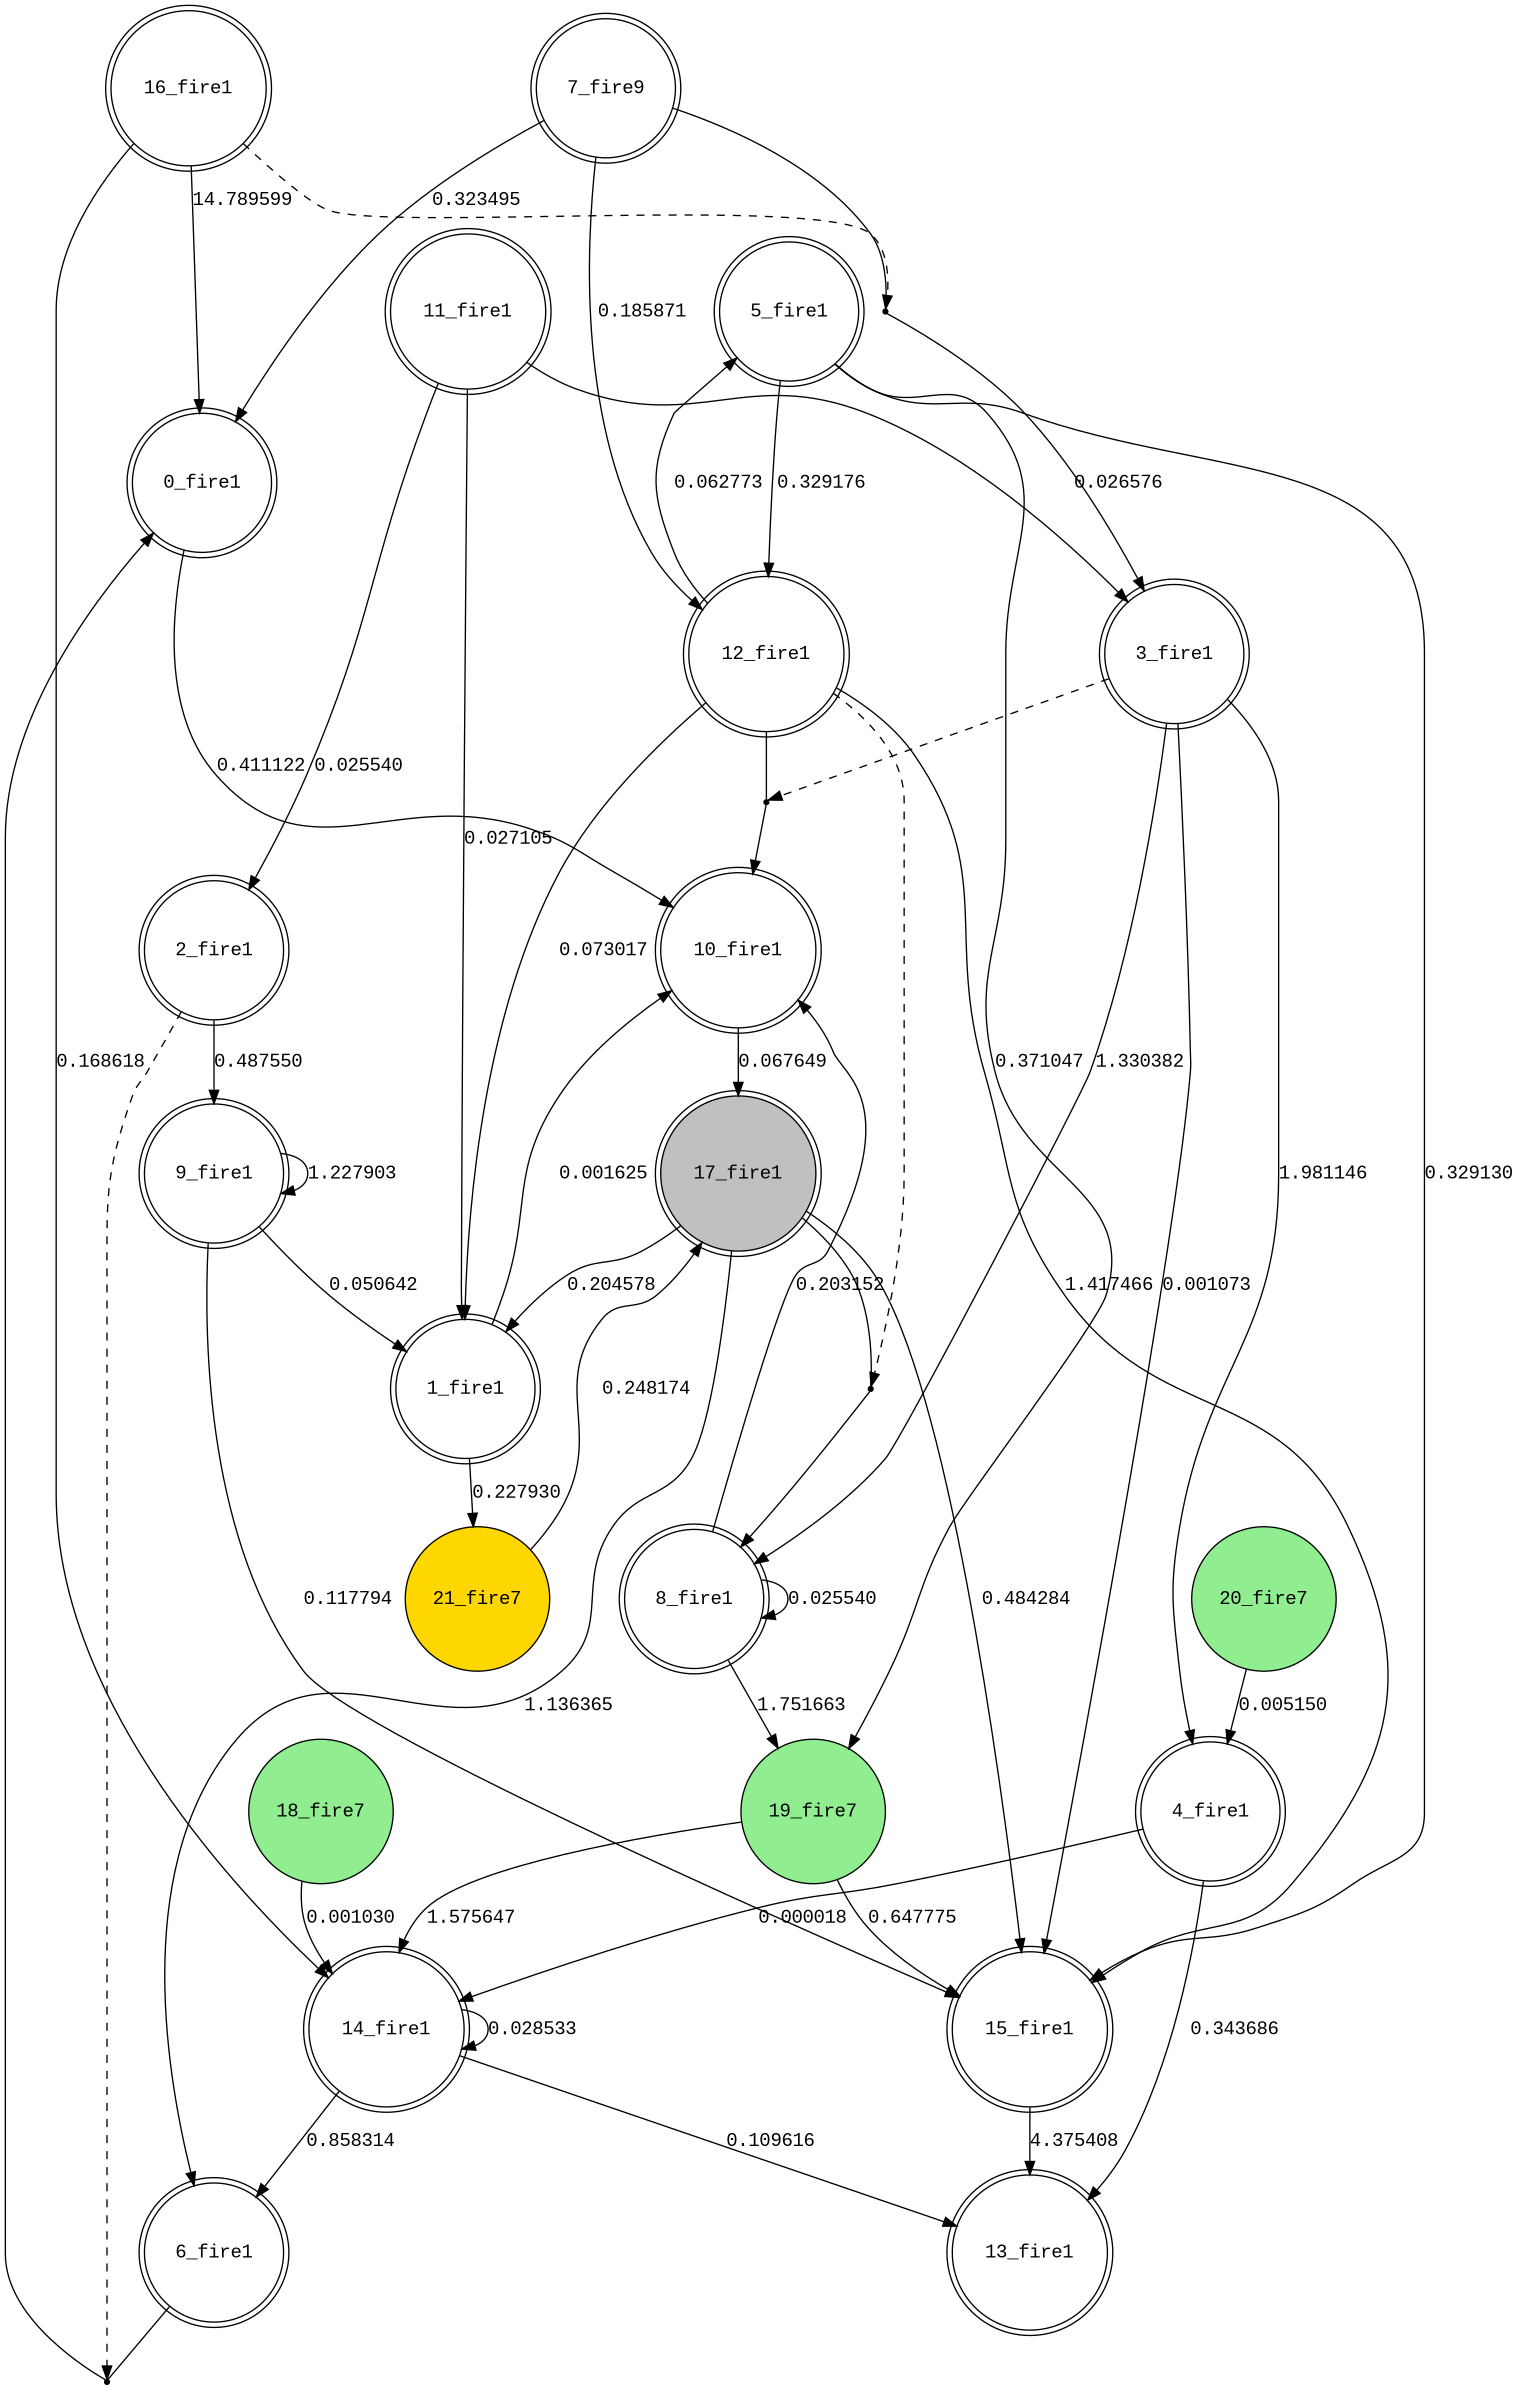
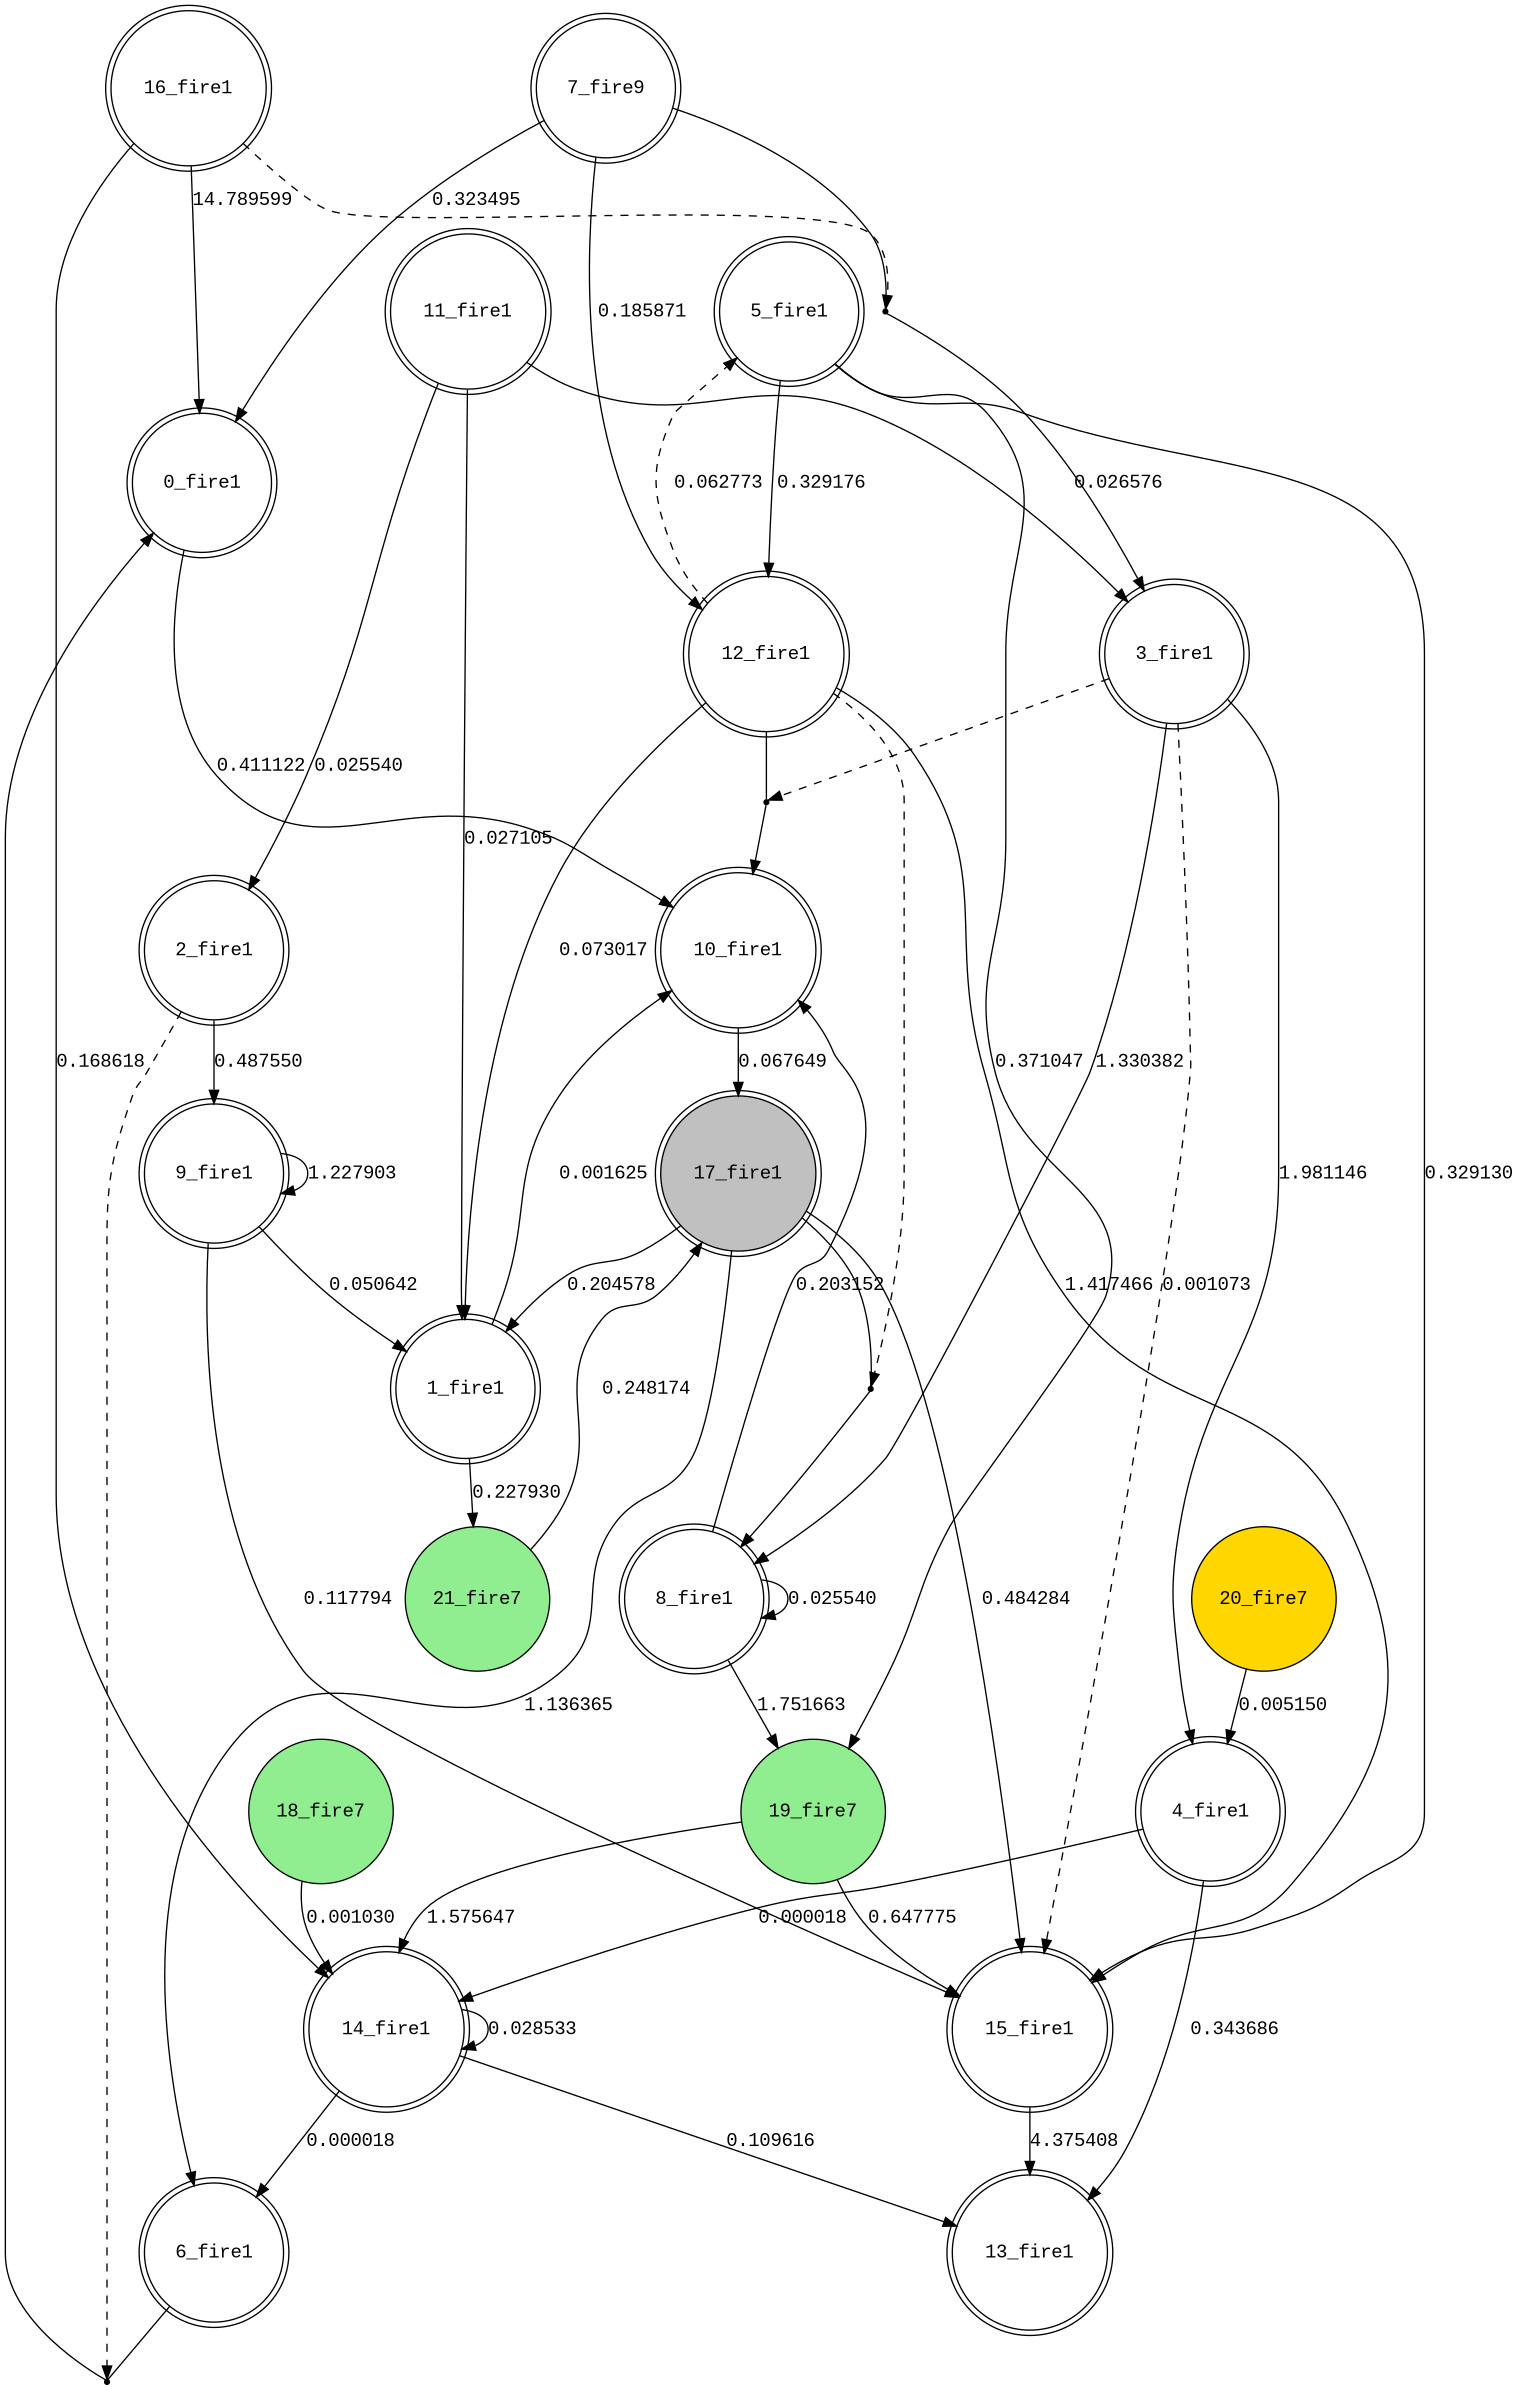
edge "12_fire1" -> "5_fire1": style solid -> dashed
edge "3_fire1" -> "15_fire1": style solid -> dashed
node "21_fire7": fillcolor gold -> lightgreen
node "20_fire7": fillcolor lightgreen -> gold
edge "14_fire1" -> "6_fire1": label "0.858314" -> "0.000018"
